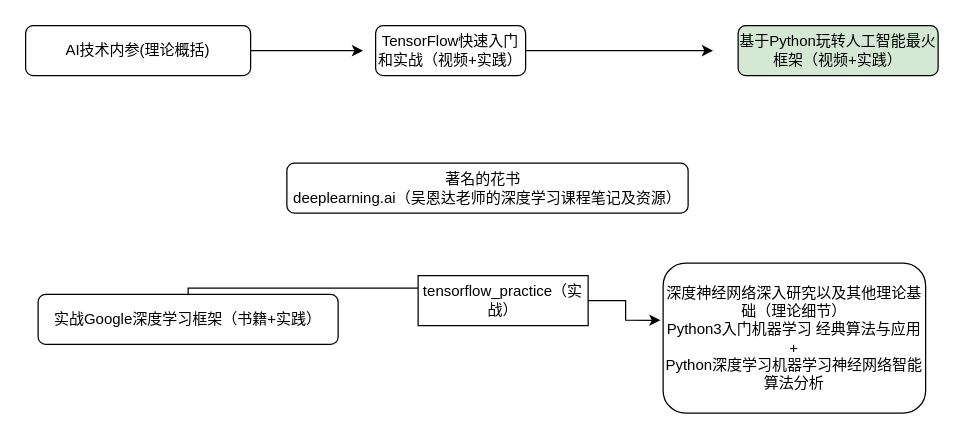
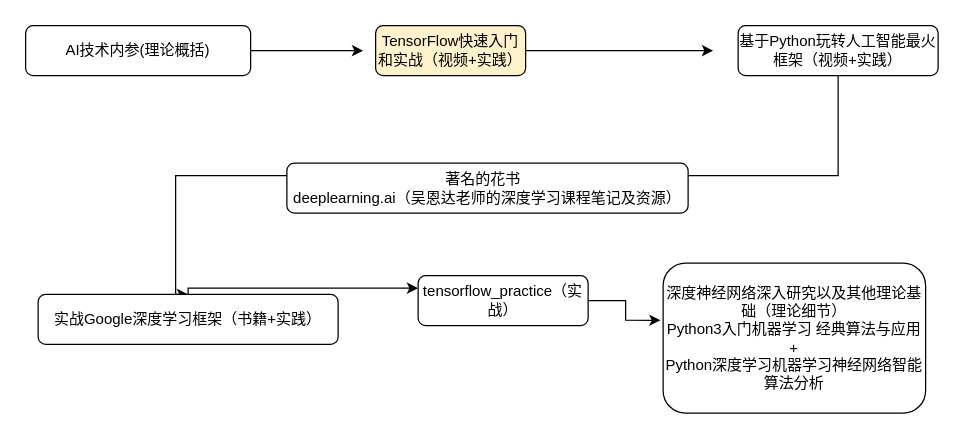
node "TensorFlow快速入门和实战（视频+实践）": fillcolor #ffffff -> #fff2cc
node "基于Python玩转人工智能最火框架（视频+实践）": fillcolor #d5e8d4 -> #ffffff
edge "基于Python玩转人工智能最火框架（视频+实践）" -> "实战Google深度学习框架（书籍+实践）": added
edge "tensorflow_practice（实战）" -- "实战Google深度学习框架（书籍+实践）": arrowhead none -> classic
node "tensorflow_practice（实战）": shape rectangle -> rounded rectangle
